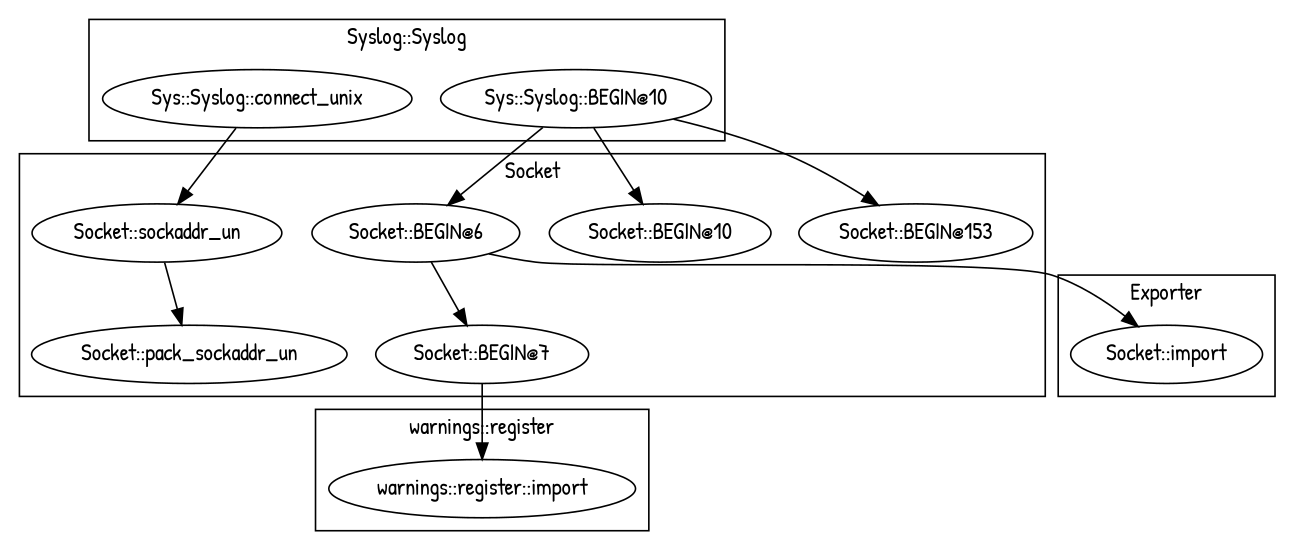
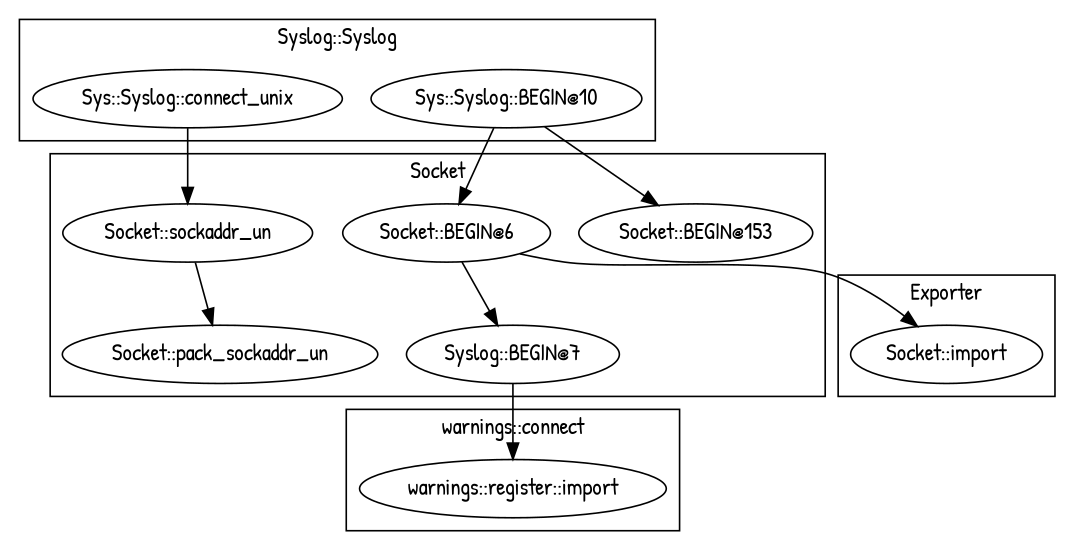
node "Socket::BEGIN@10": removed
node "Socket::BEGIN@7": label "Socket::BEGIN@7" -> "Syslog::BEGIN@7"
cluster "warnings::register": label "warnings::register" -> "warnings::connect"
